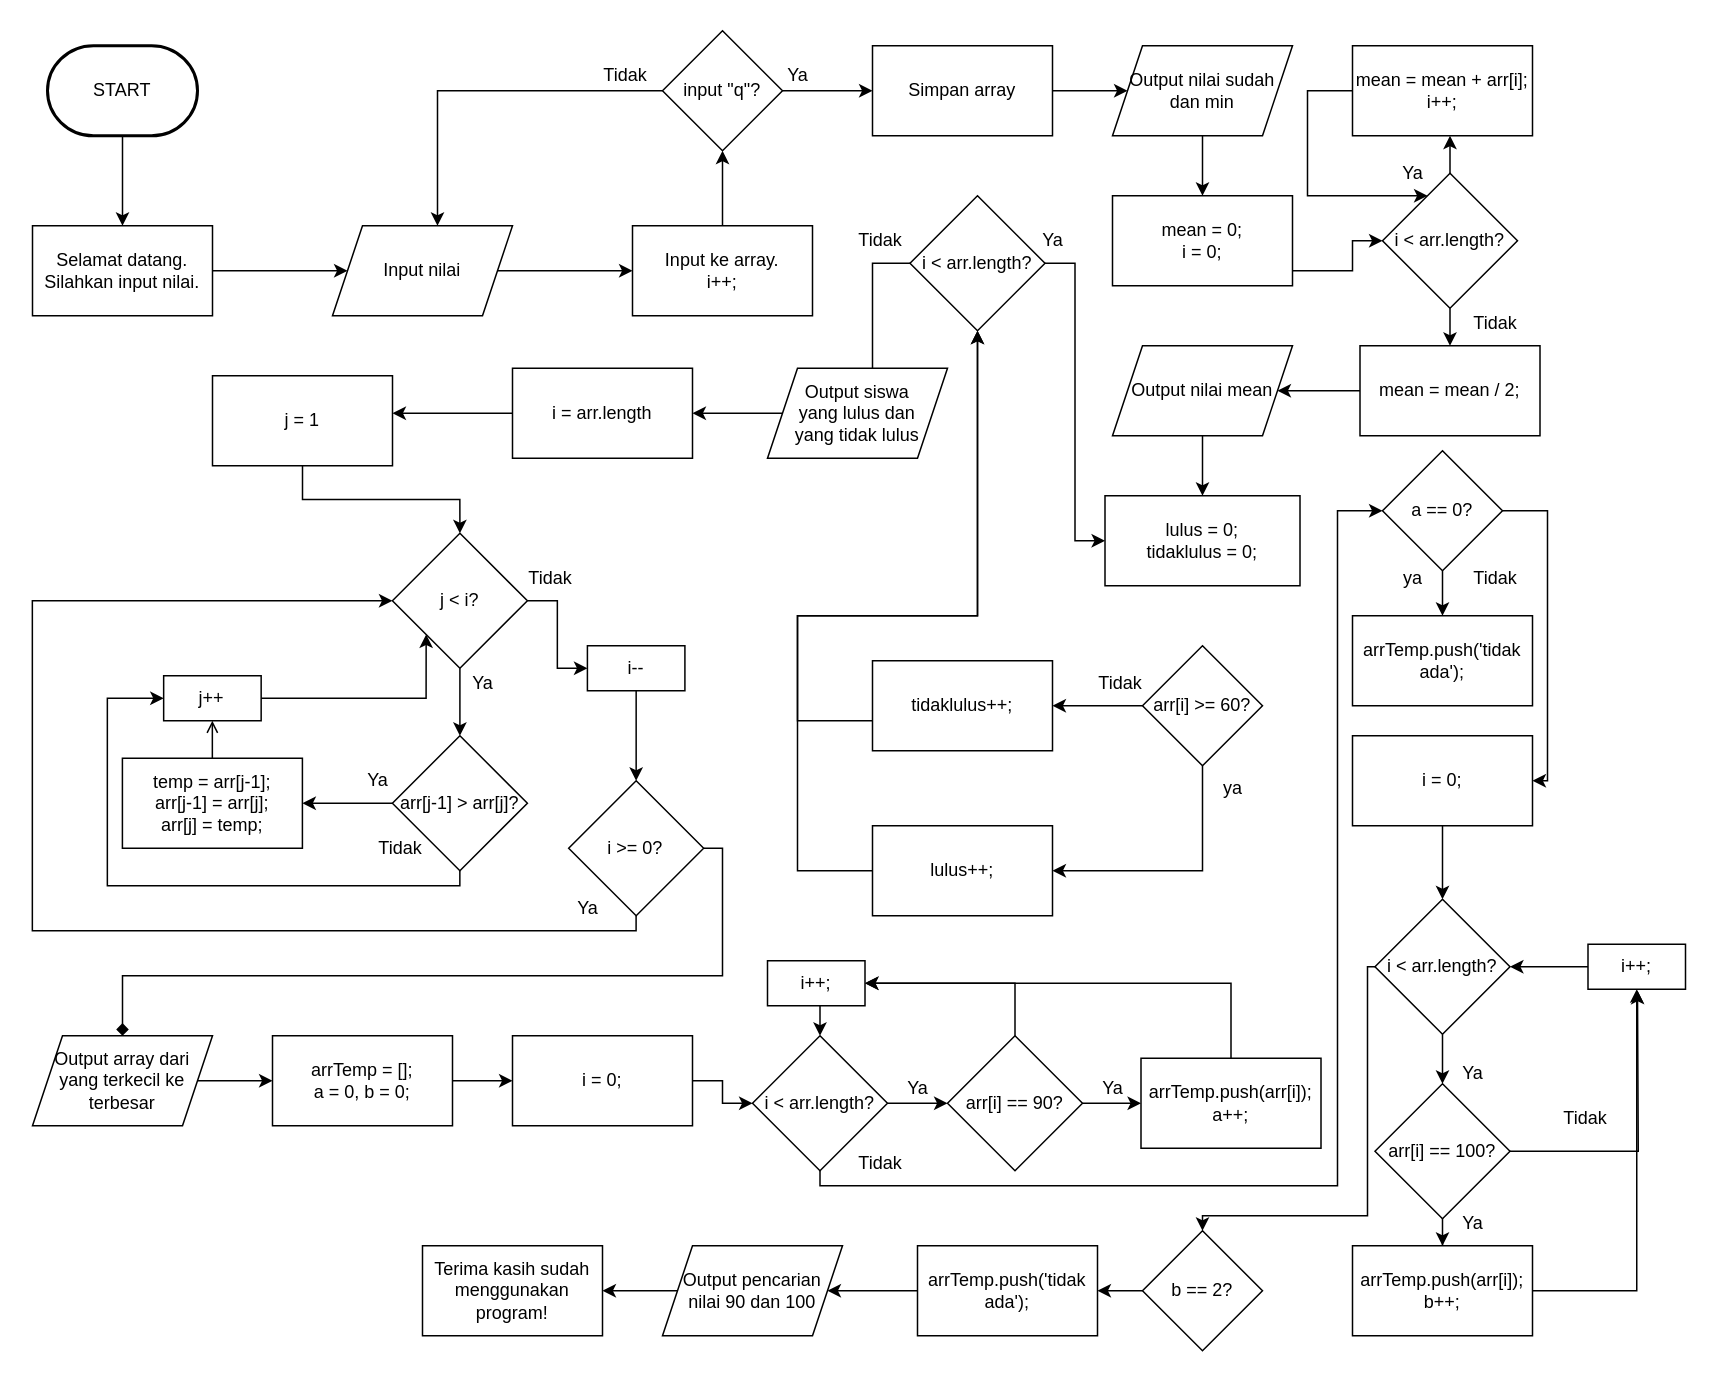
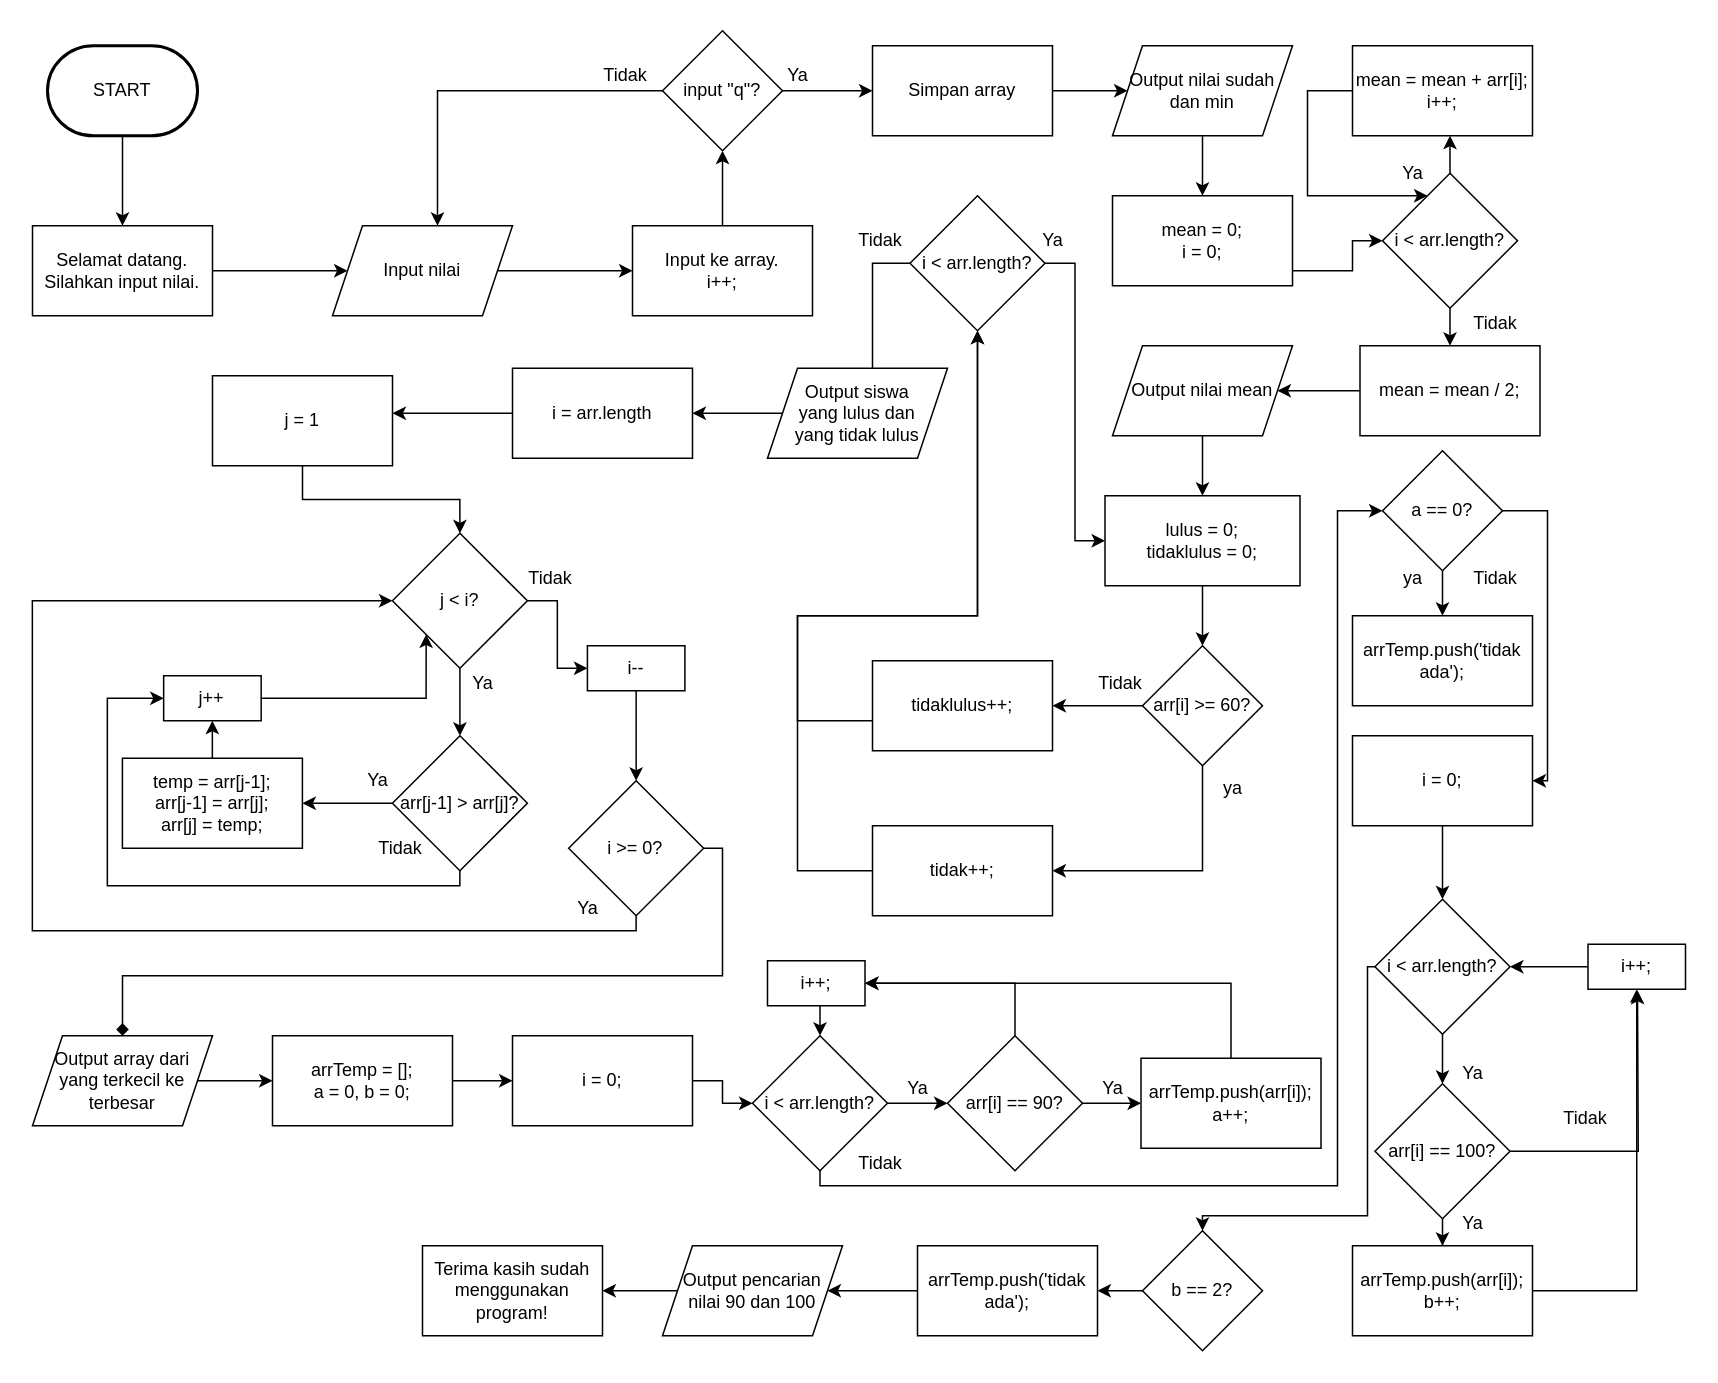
edge "lulus = 0; tidaklulus = 0;" -> "arr[i] >= 60?": added
edge "temp = arr[j-1]; arr[j-1] = arr[j]; arr[j] = temp;" -> "j++": arrowhead open -> classic
node "lulus++;": label "lulus++;" -> "tidak++;"
